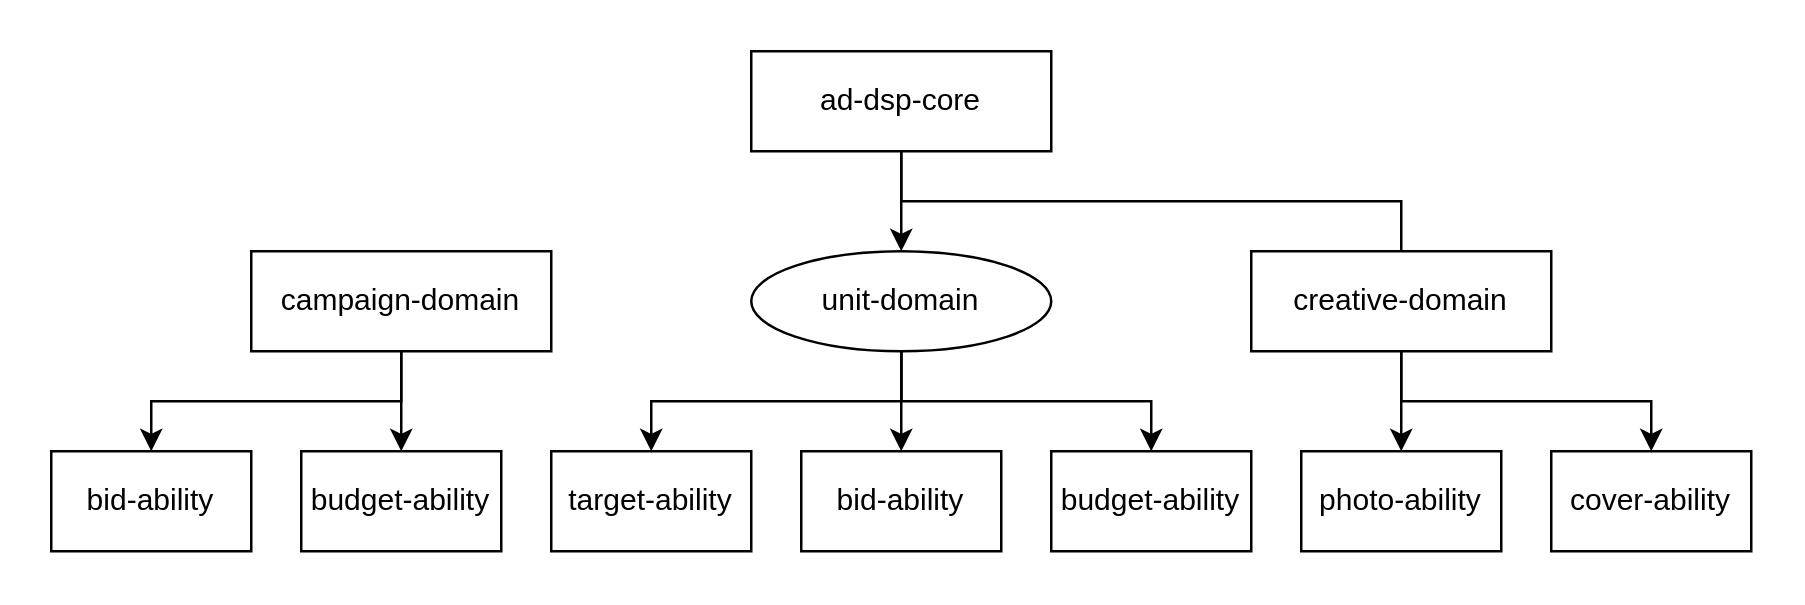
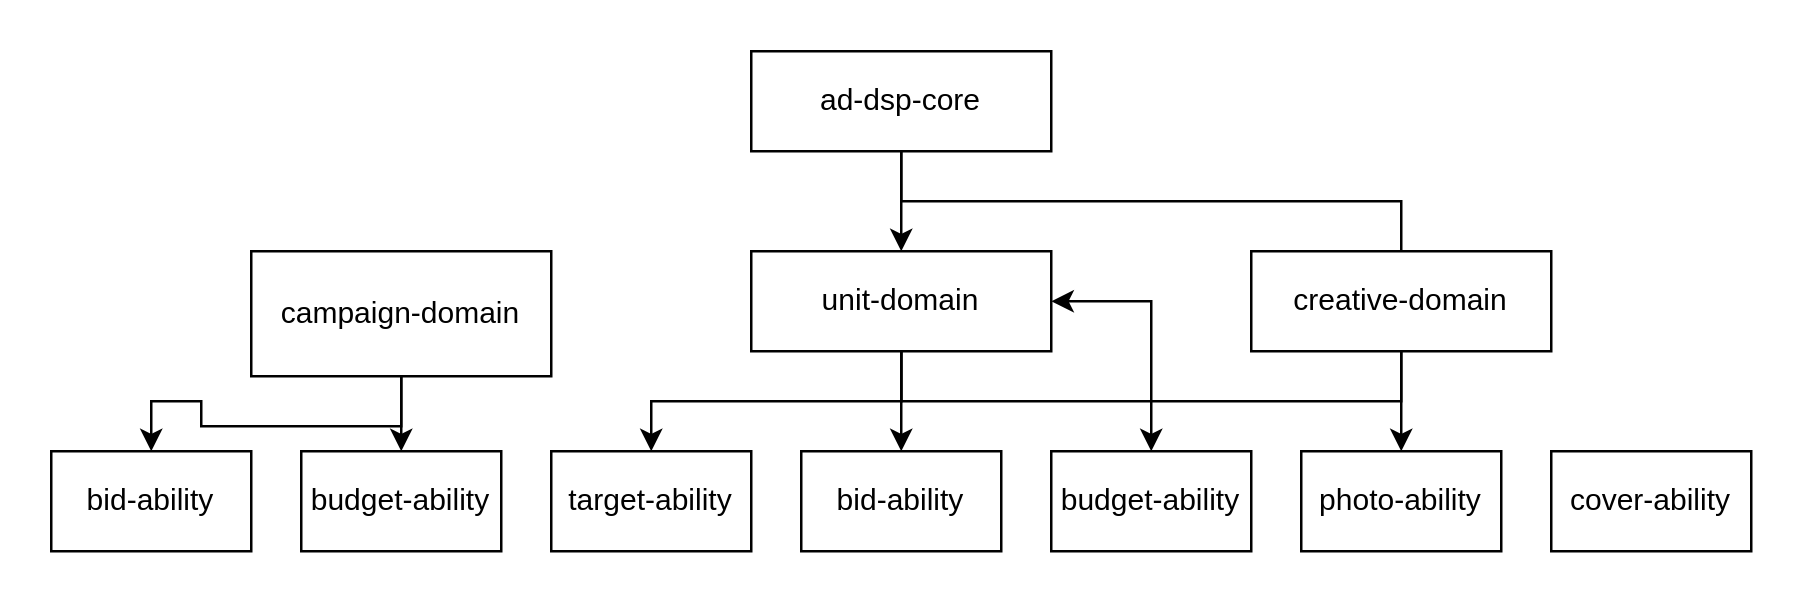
node "campaign-domain": size 300x100 -> 300x125
node "unit-domain": shape ellipse -> rectangle
edge "creative-domain" -> "cover-ability": now "creative-domain" -> "unit-domain"
